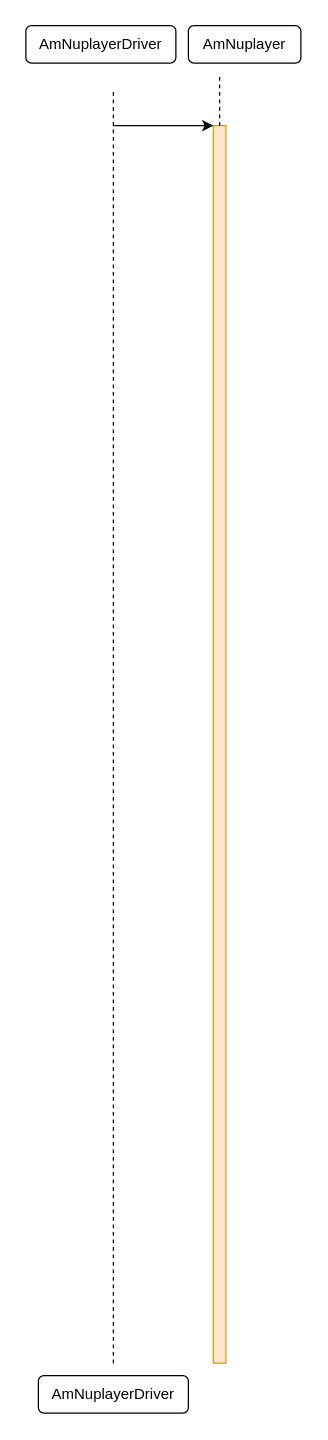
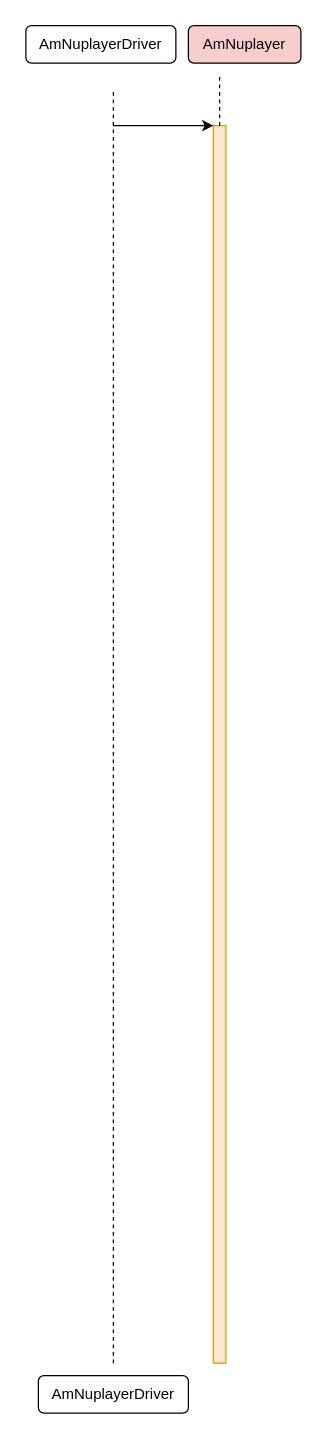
node "AmNuplayer": fillcolor #ffffff -> #f8cecc
